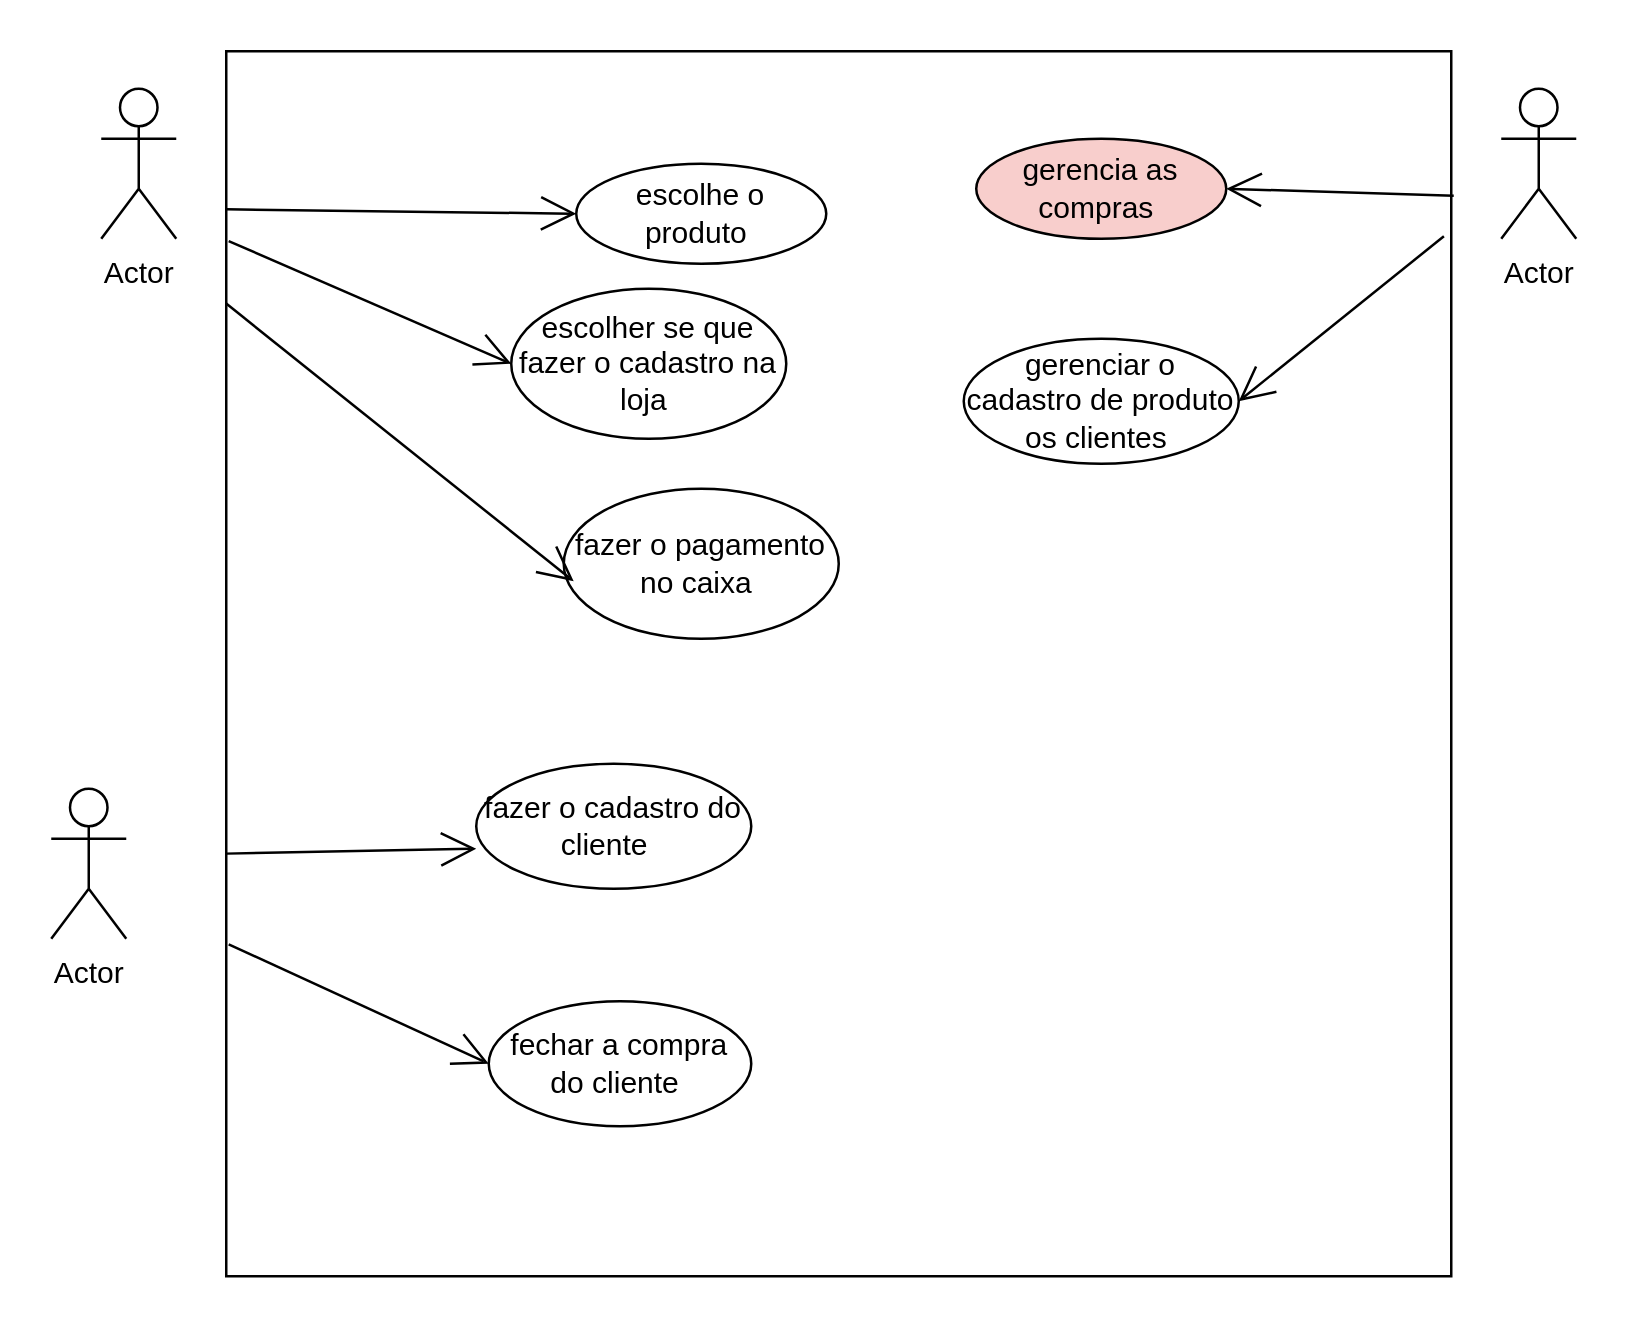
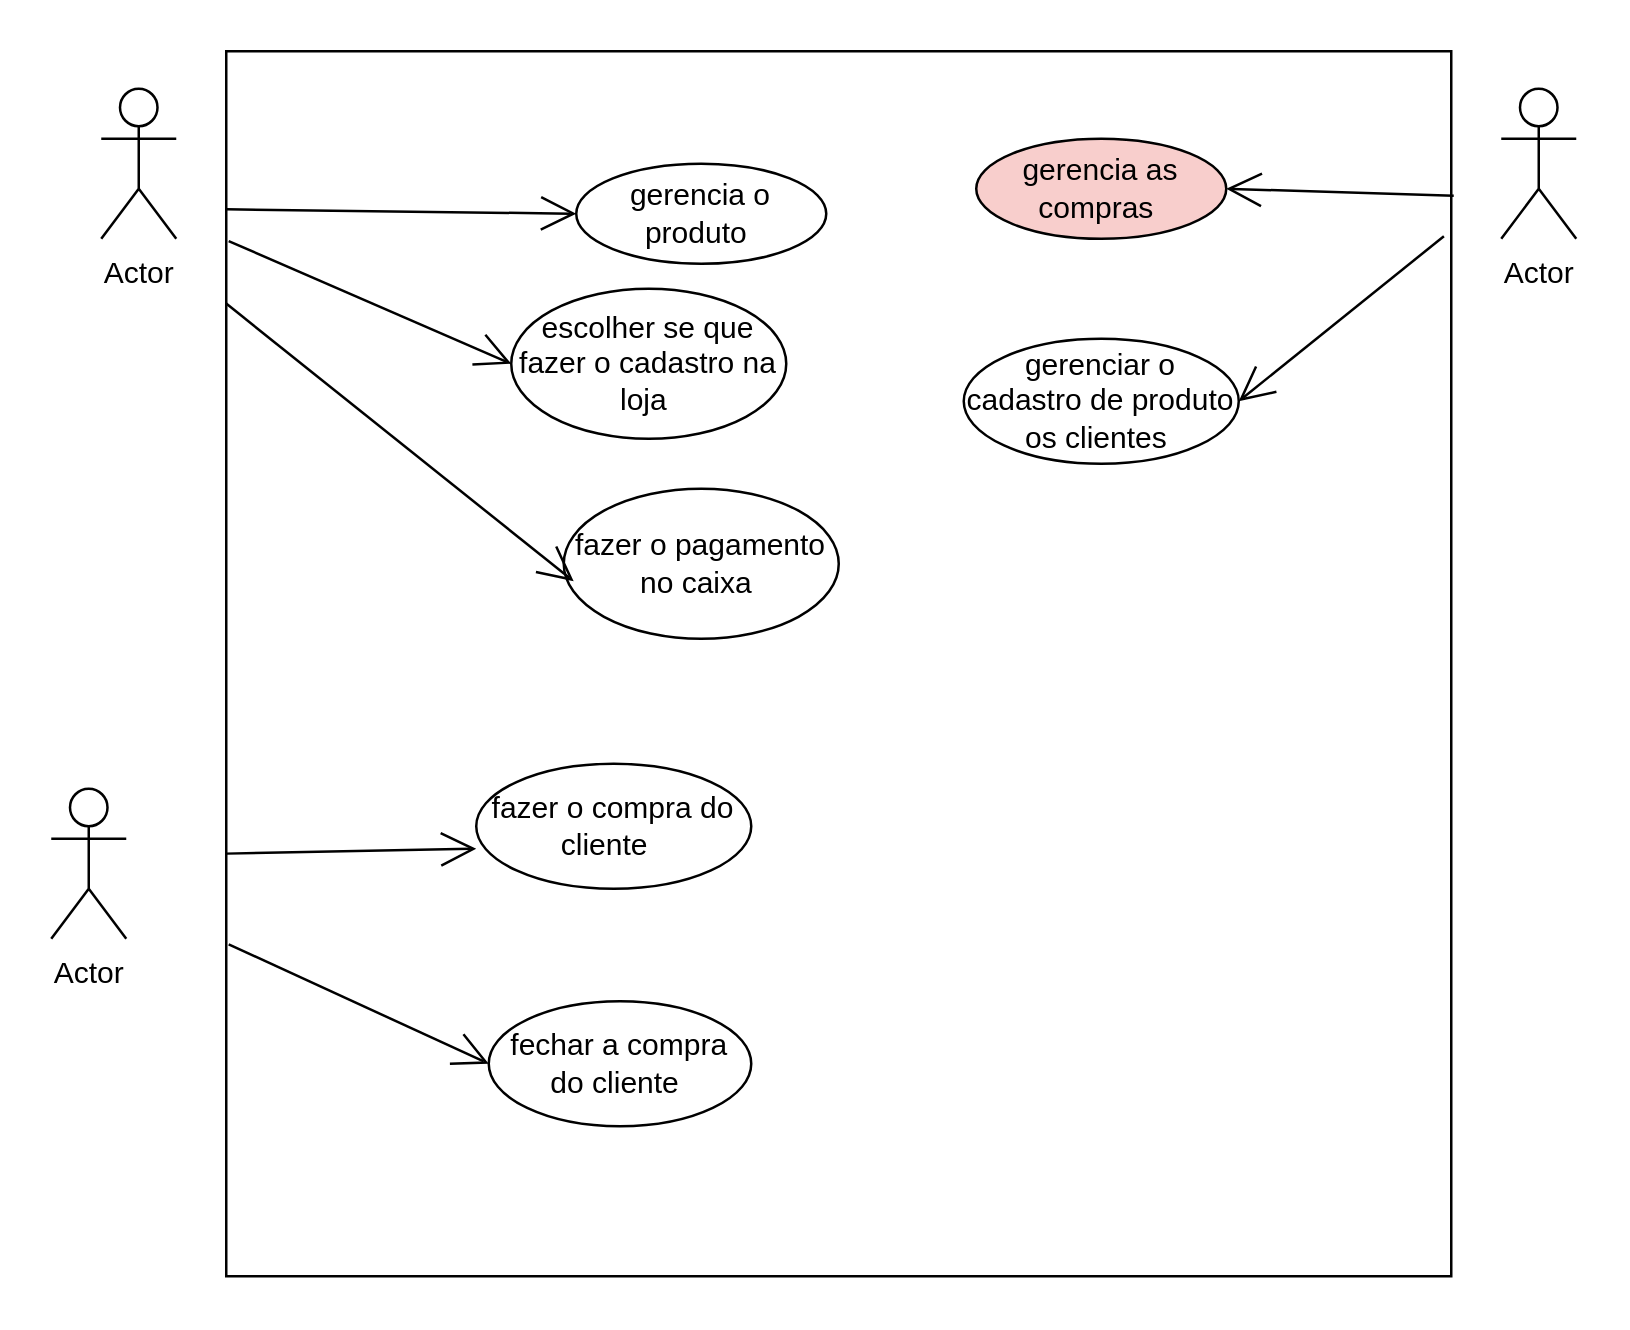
node "escolhe o produto": label "escolhe o produto" -> "gerencia o produto"
node "fazer o cadastro do cliente": label "fazer o cadastro do cliente" -> "fazer o compra do cliente"
